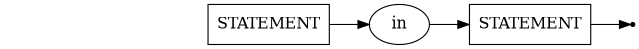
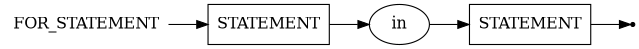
node "FOR_STATEMENT": added
